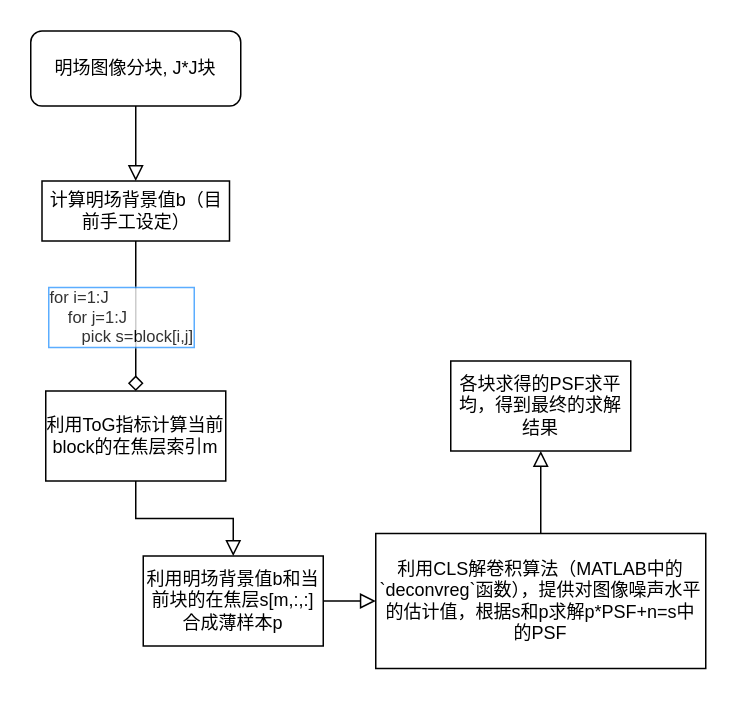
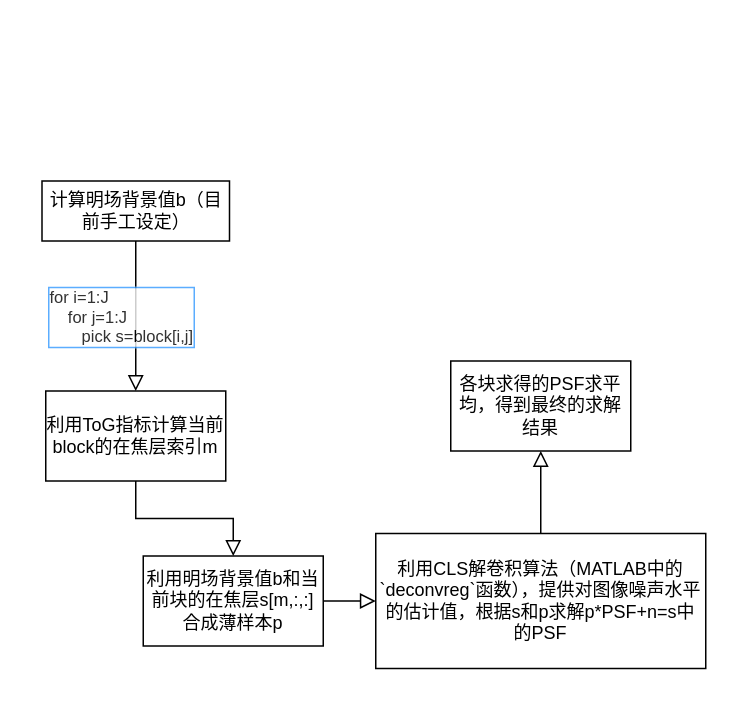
node "明场图像分块, J*J块": removed
edge "明场图像分块, J*J块" -> "计算明场背景值b（目前手工设定）": removed
edge "计算明场背景值b（目前手工设定）" -> "利用ToG指标计算当前block的在焦层索引m": arrowhead diamond -> block
